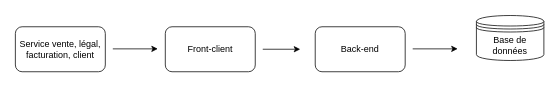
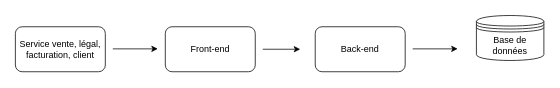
node "Front-client": label "Front-client" -> "Front-end"
